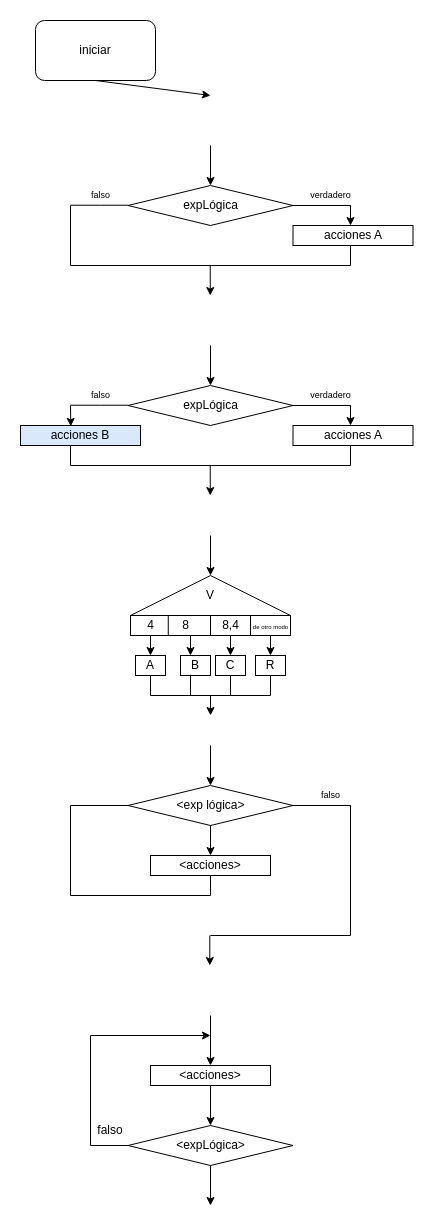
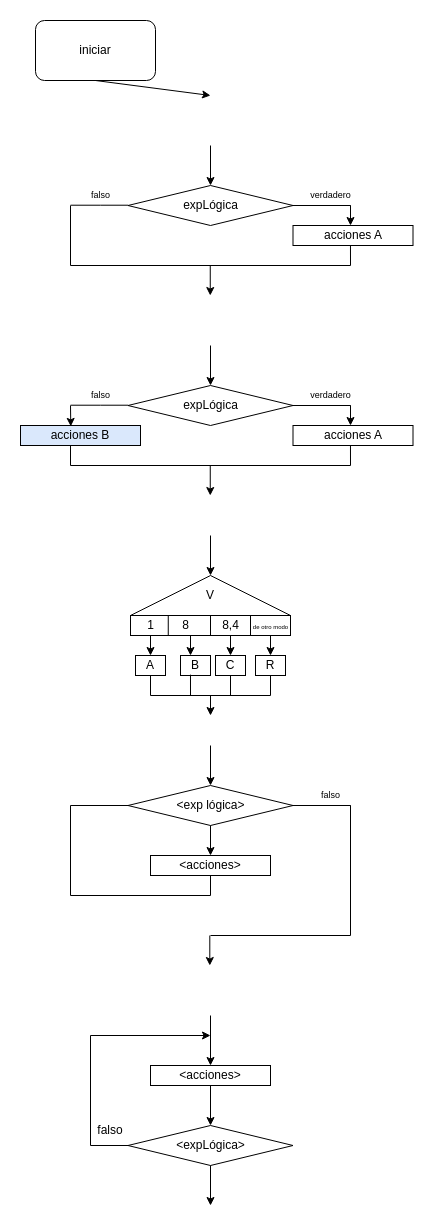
node "4": label "4" -> "1"
